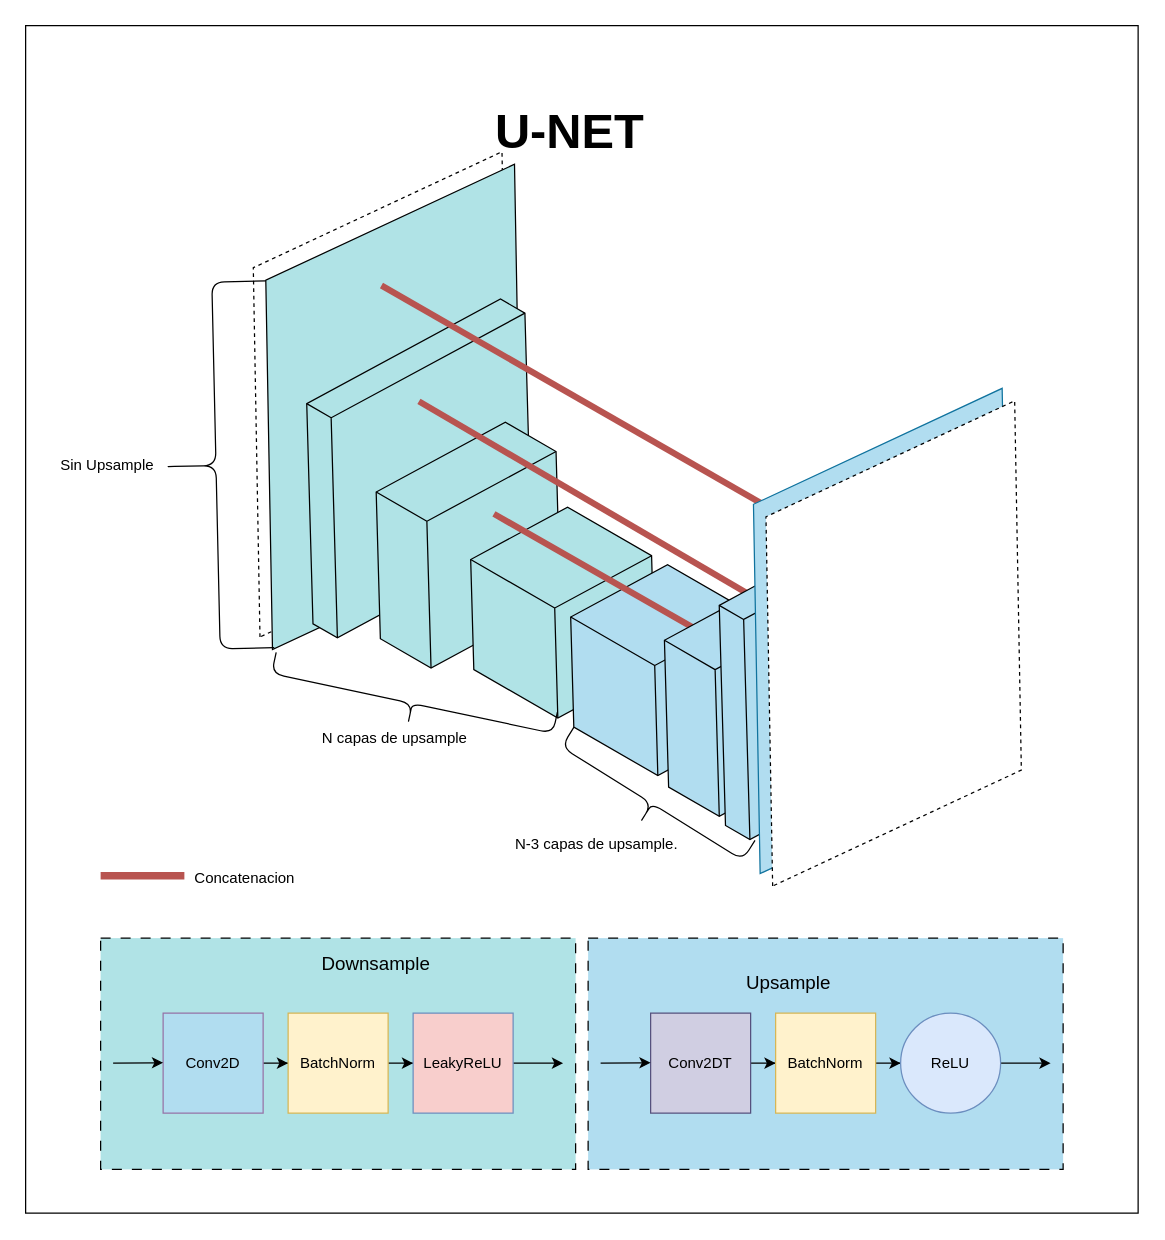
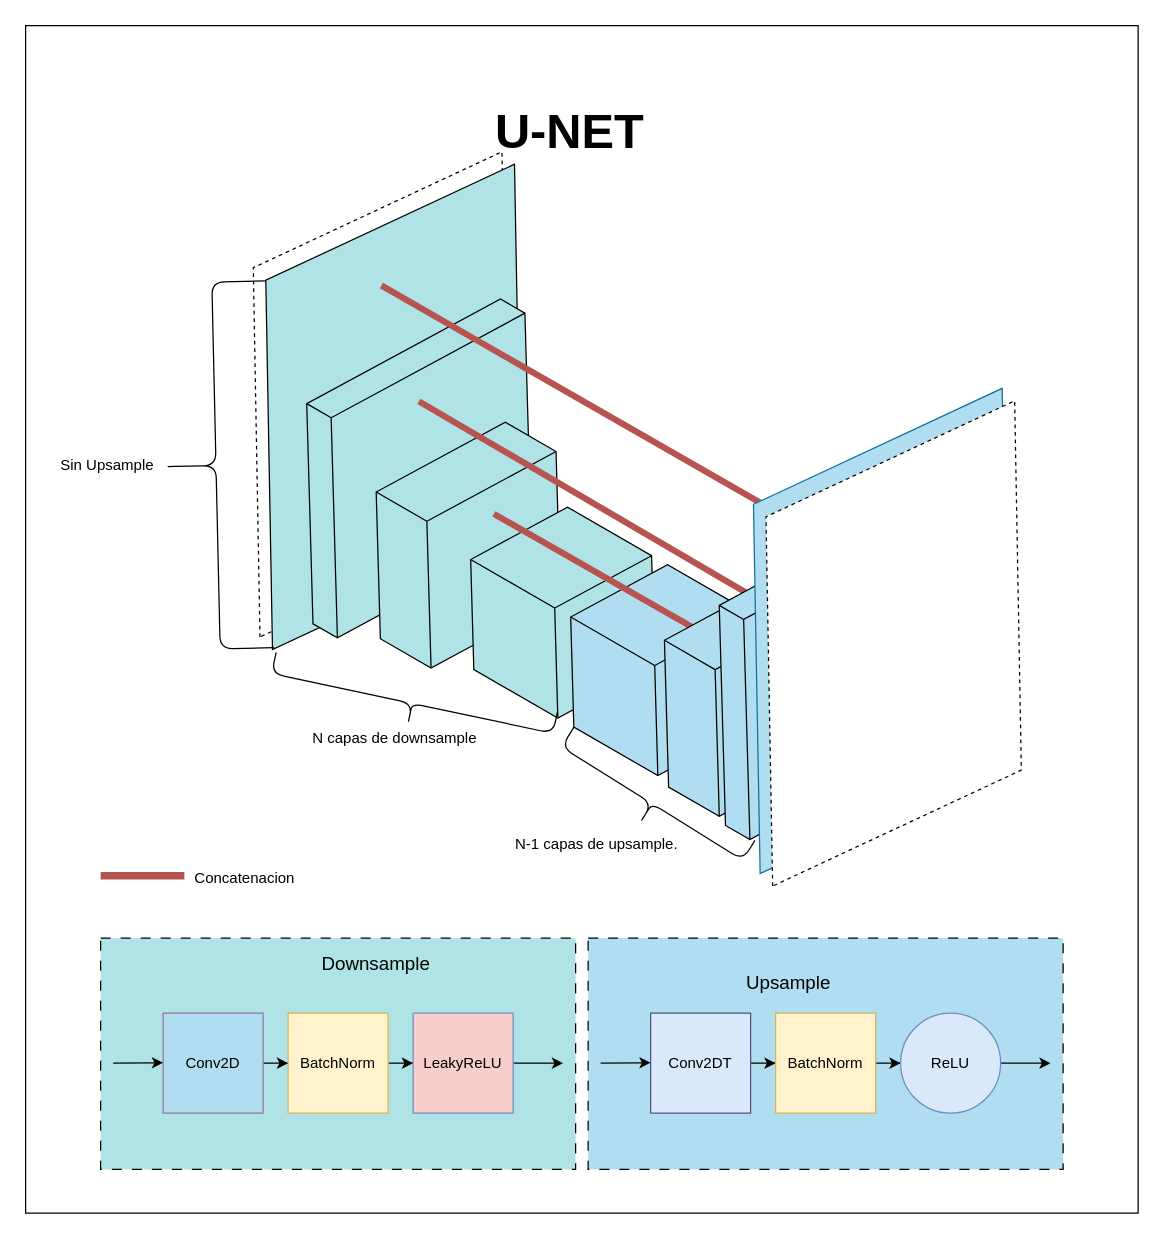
node "N capas de upsample": label "N capas de upsample" -> "N capas de downsample"
node "N-3 capas de upsample.": label "N-3 capas de upsample." -> "N-1 capas de upsample."
node "Conv2DT": fillcolor #d0cee2 -> #dae8fc
